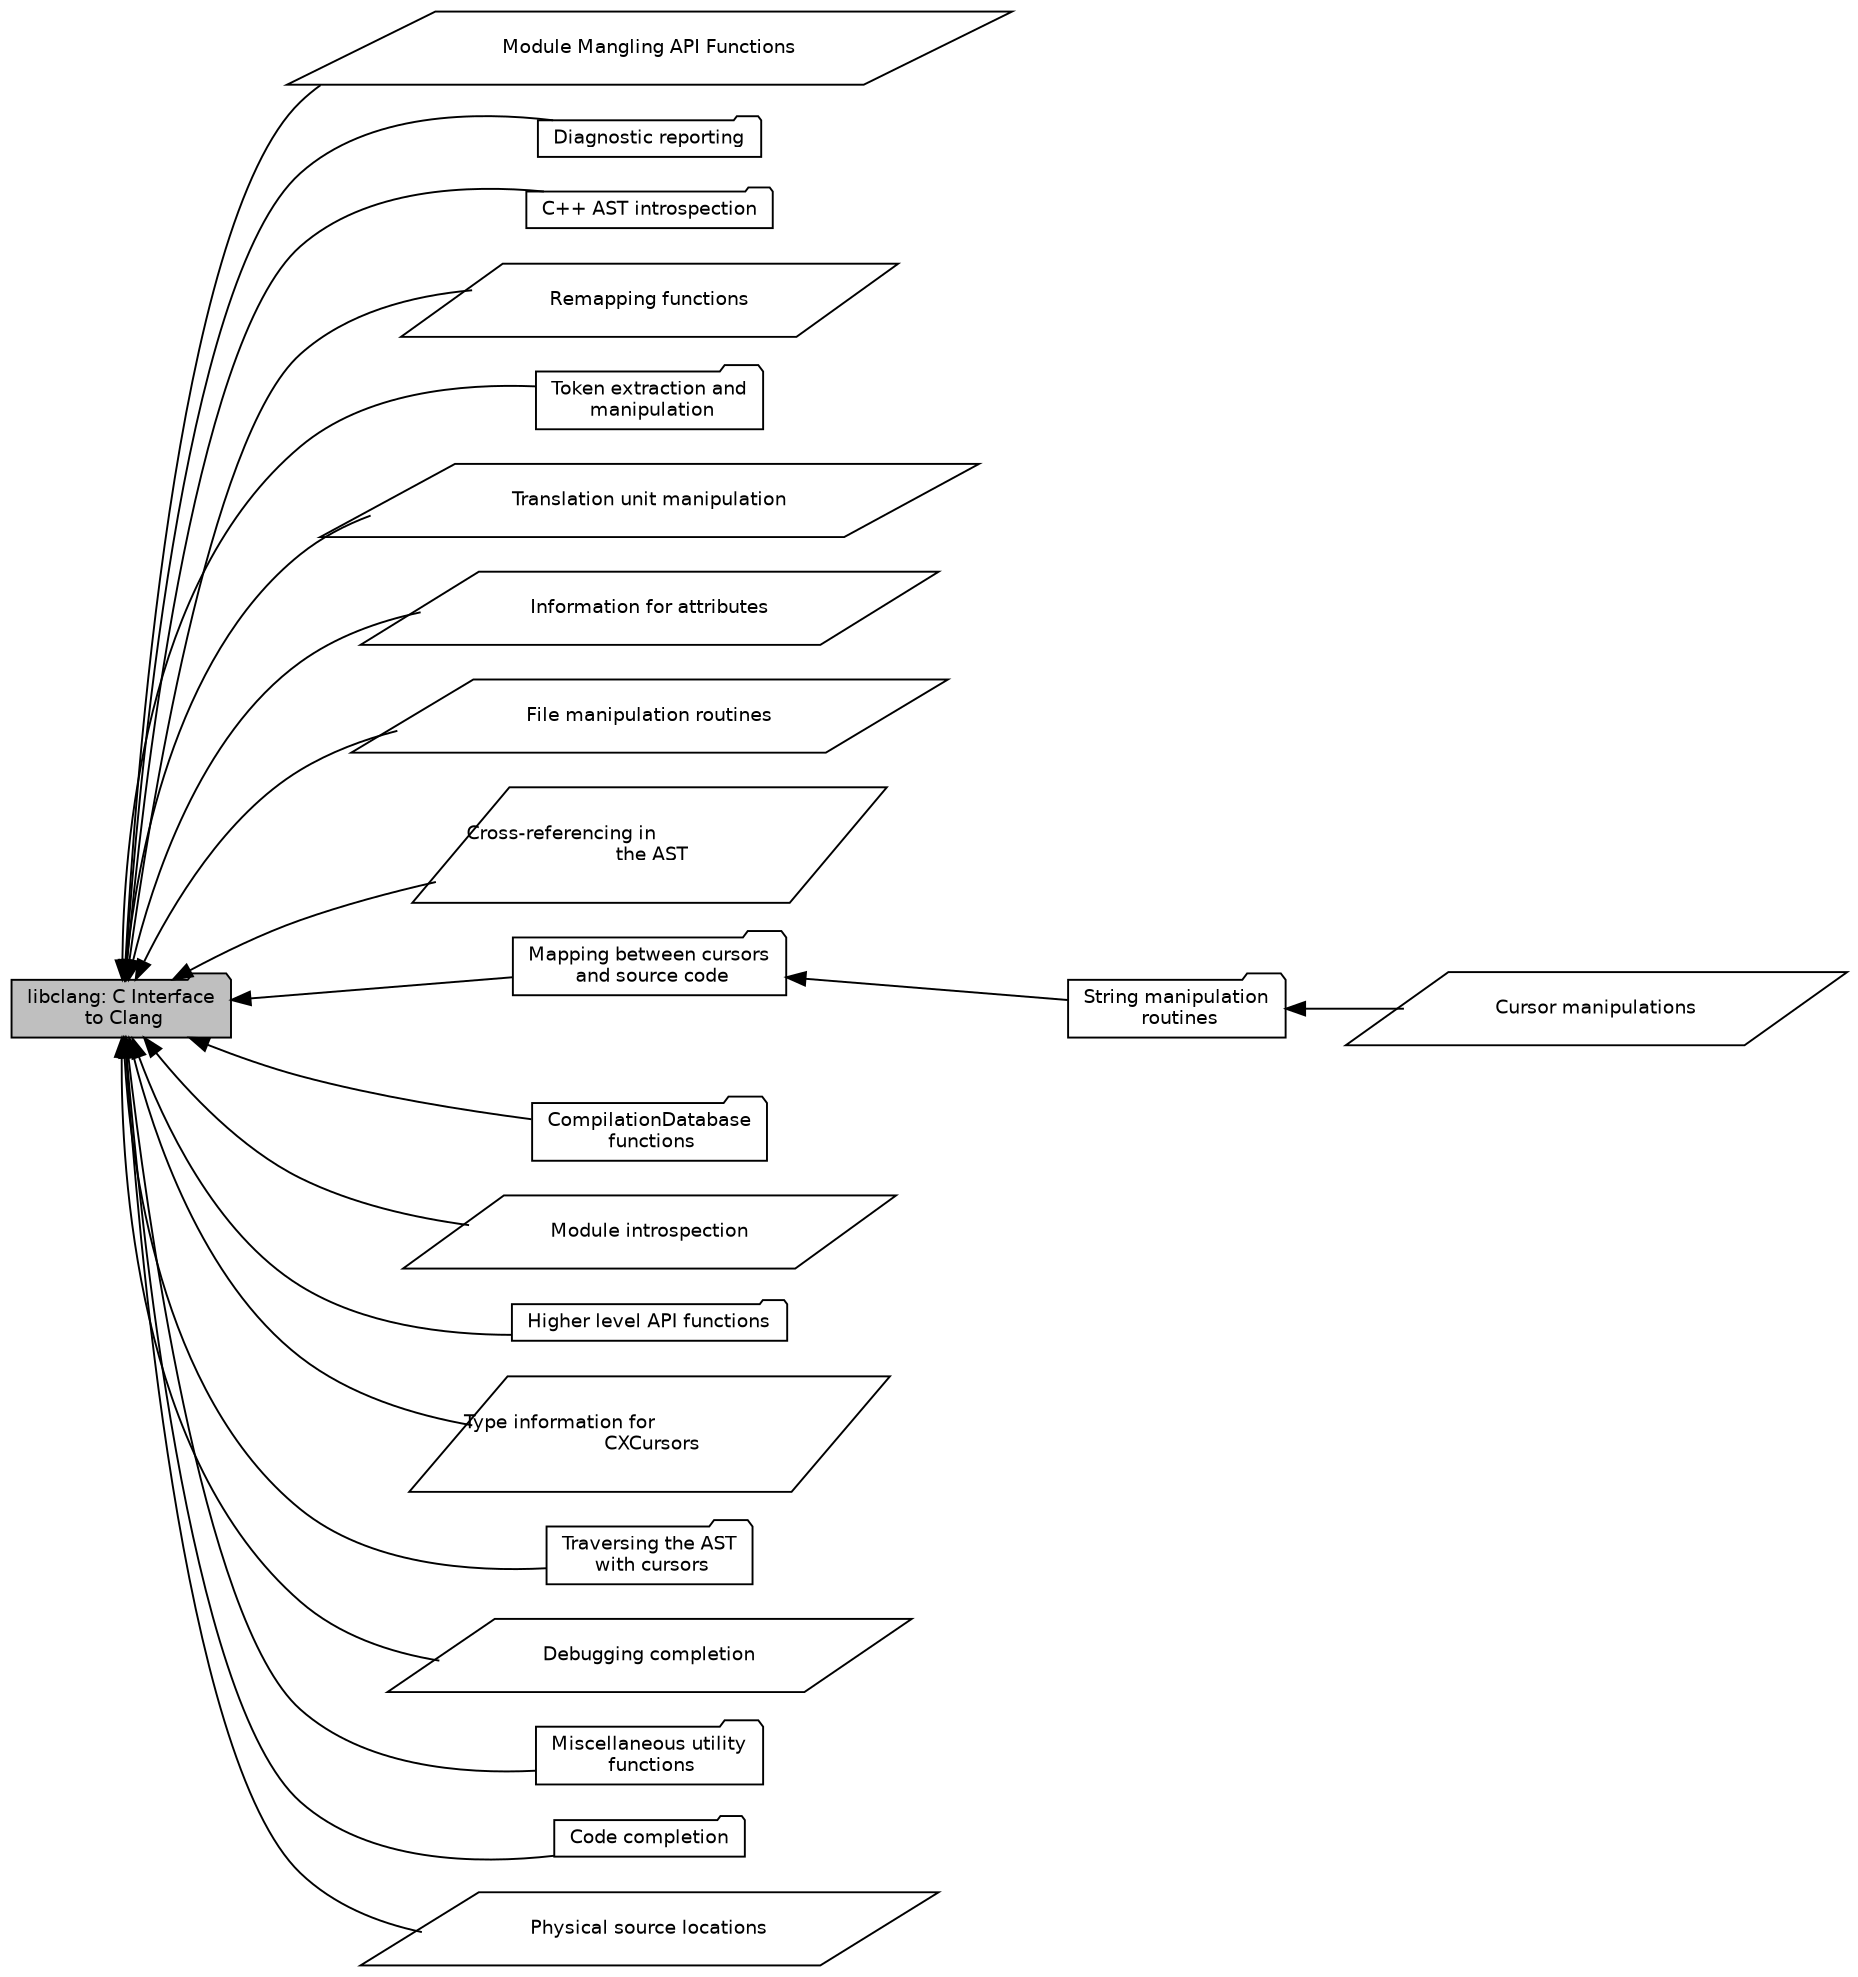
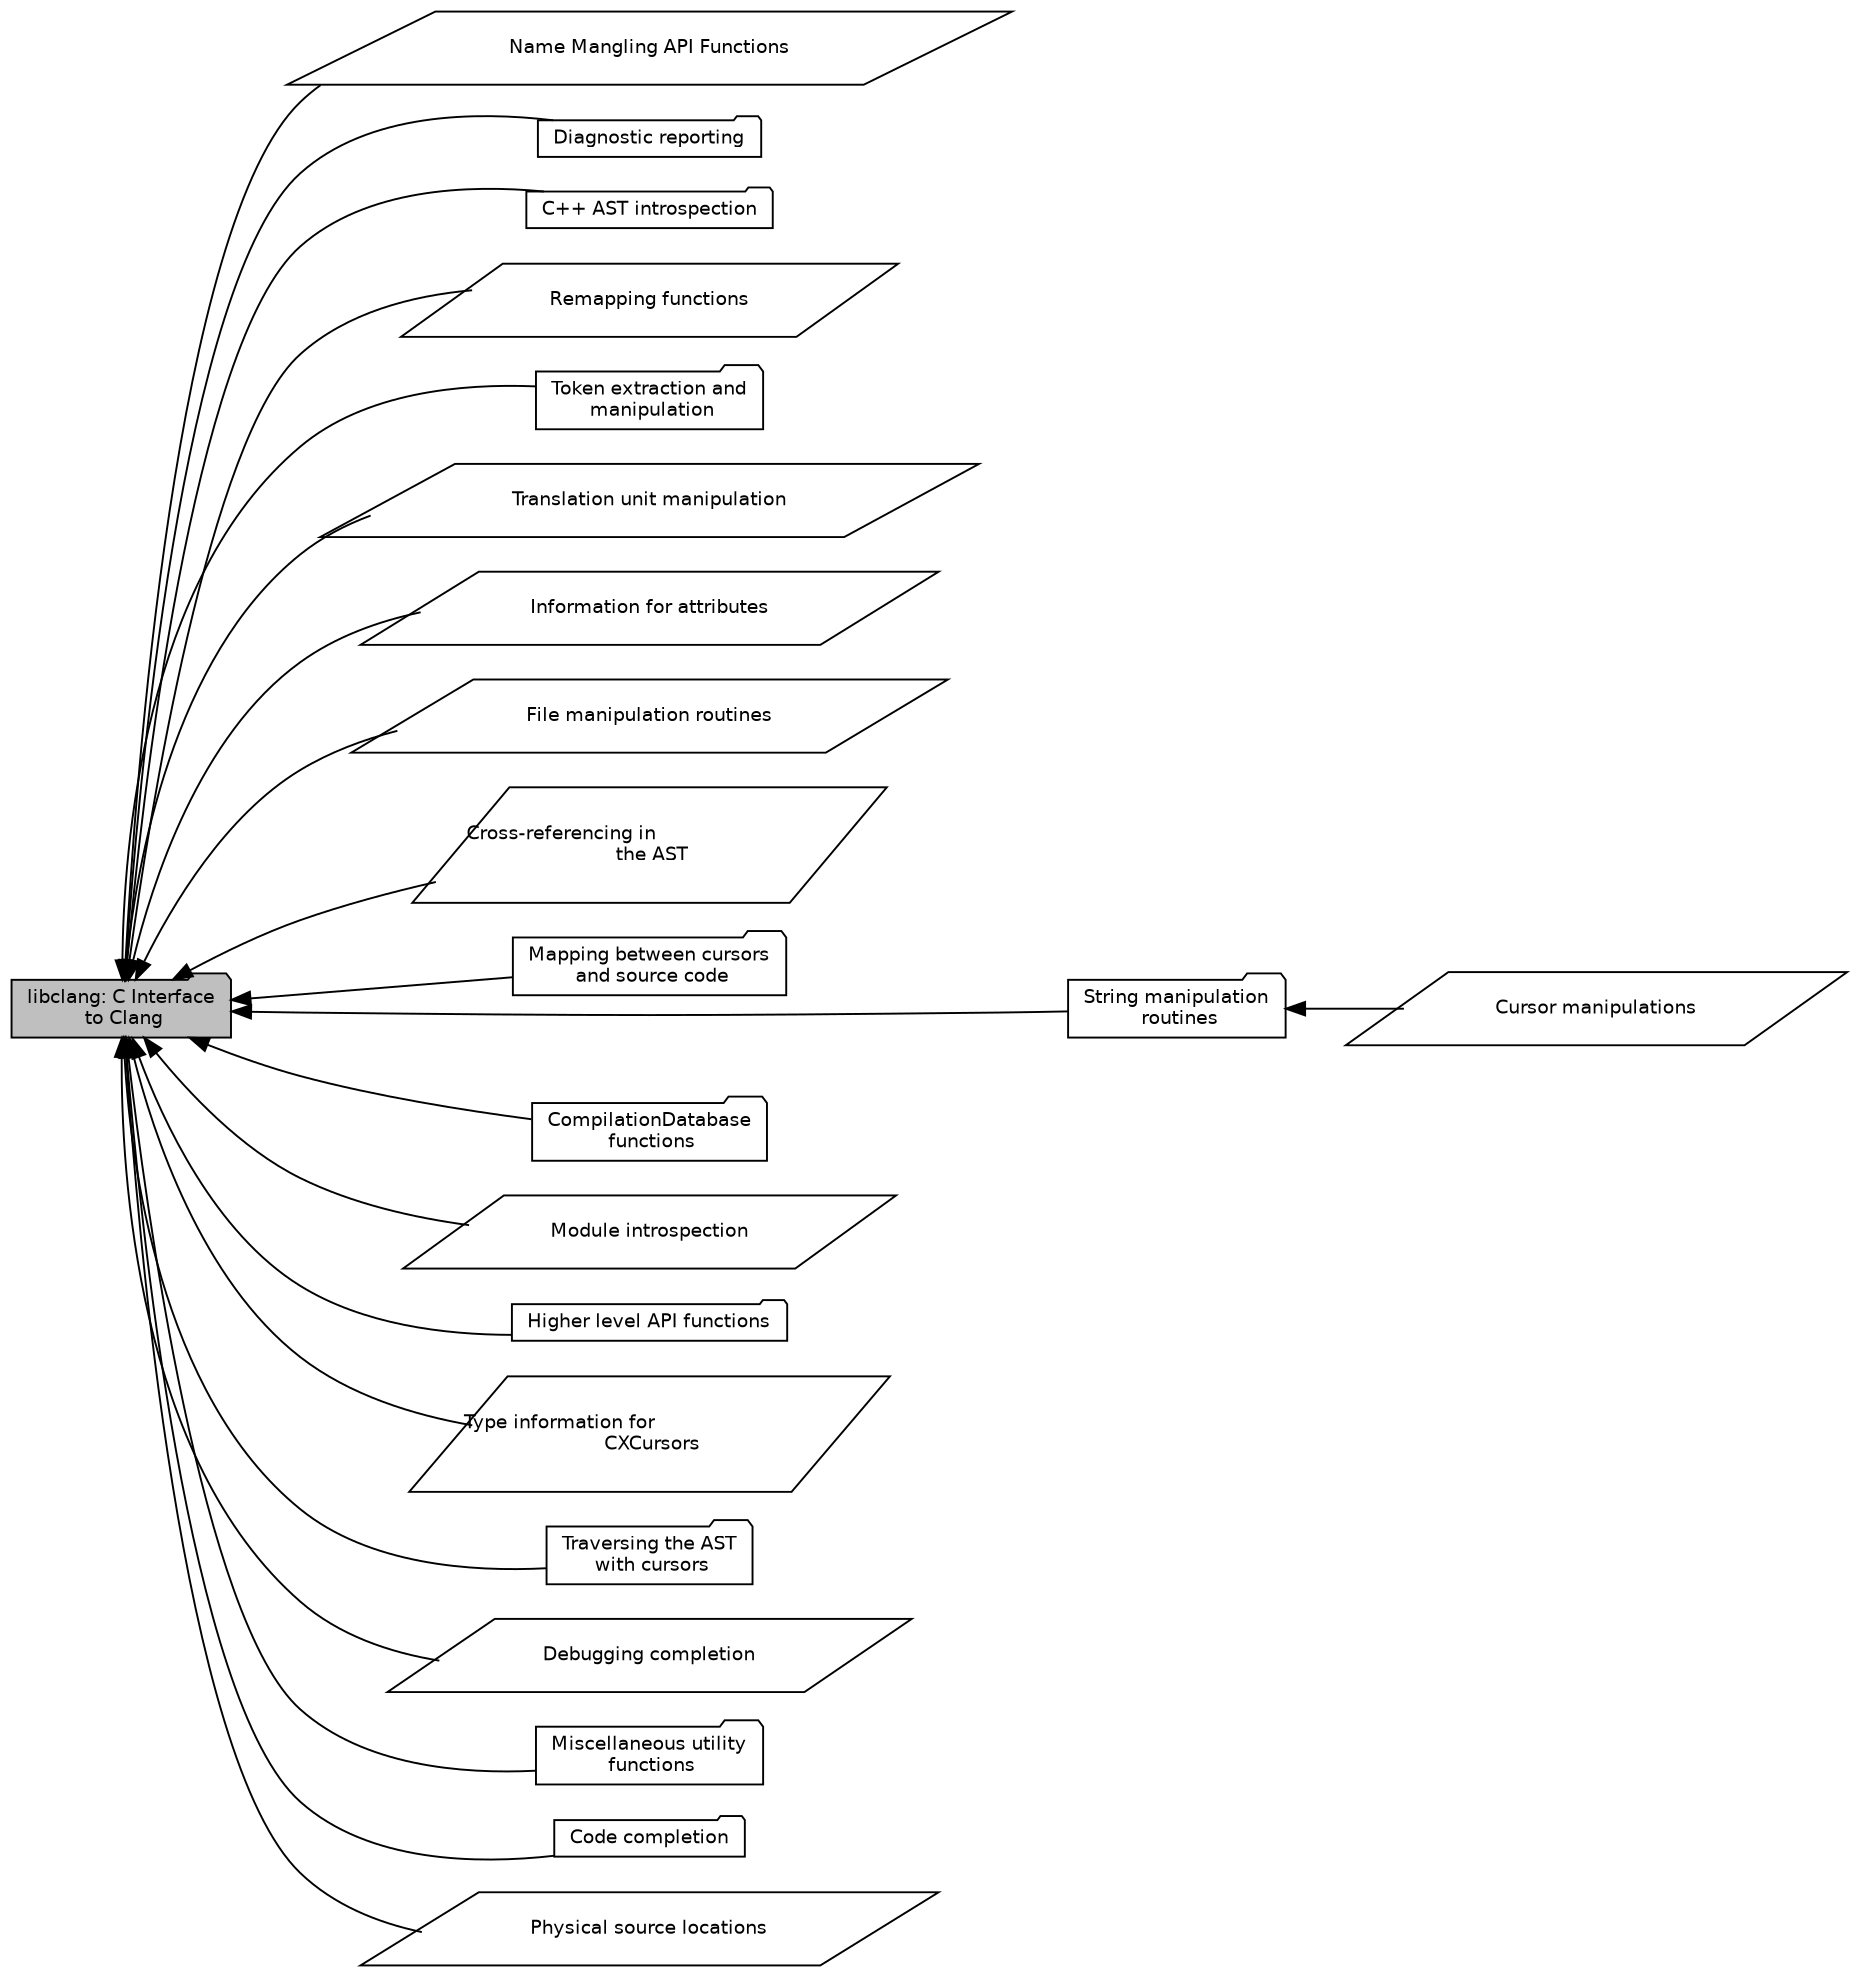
node "Module Mangling API Functions": label "Module Mangling API Functions" -> "Name Mangling API Functions"
edge "String manipulation routines" -> "Mapping between cursors and source code": now "String manipulation routines" -> "libclang: C Interface to Clang"
